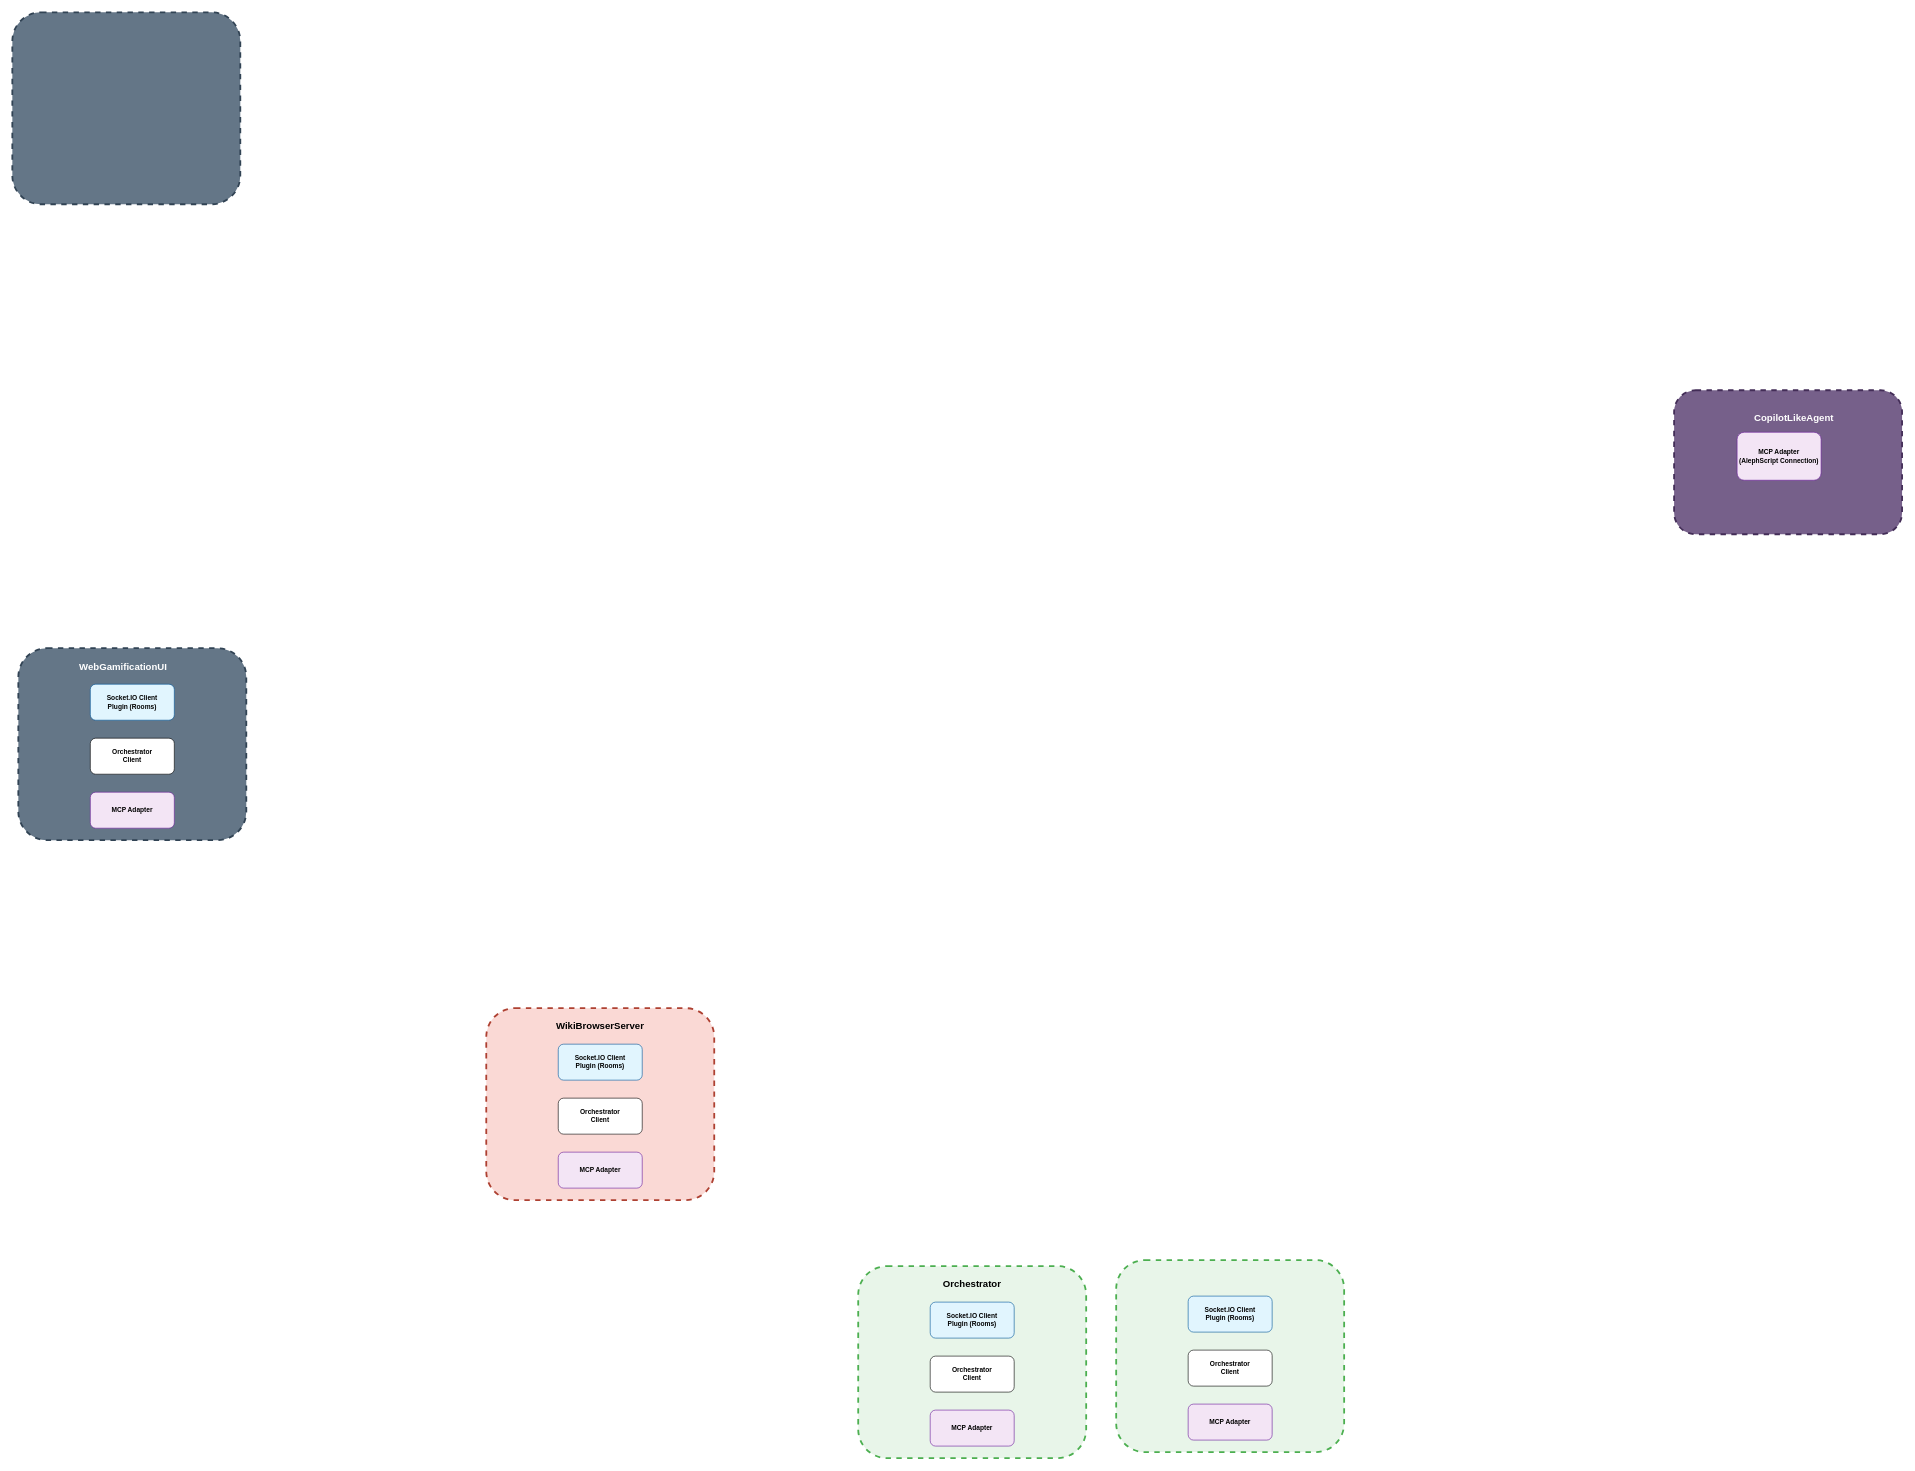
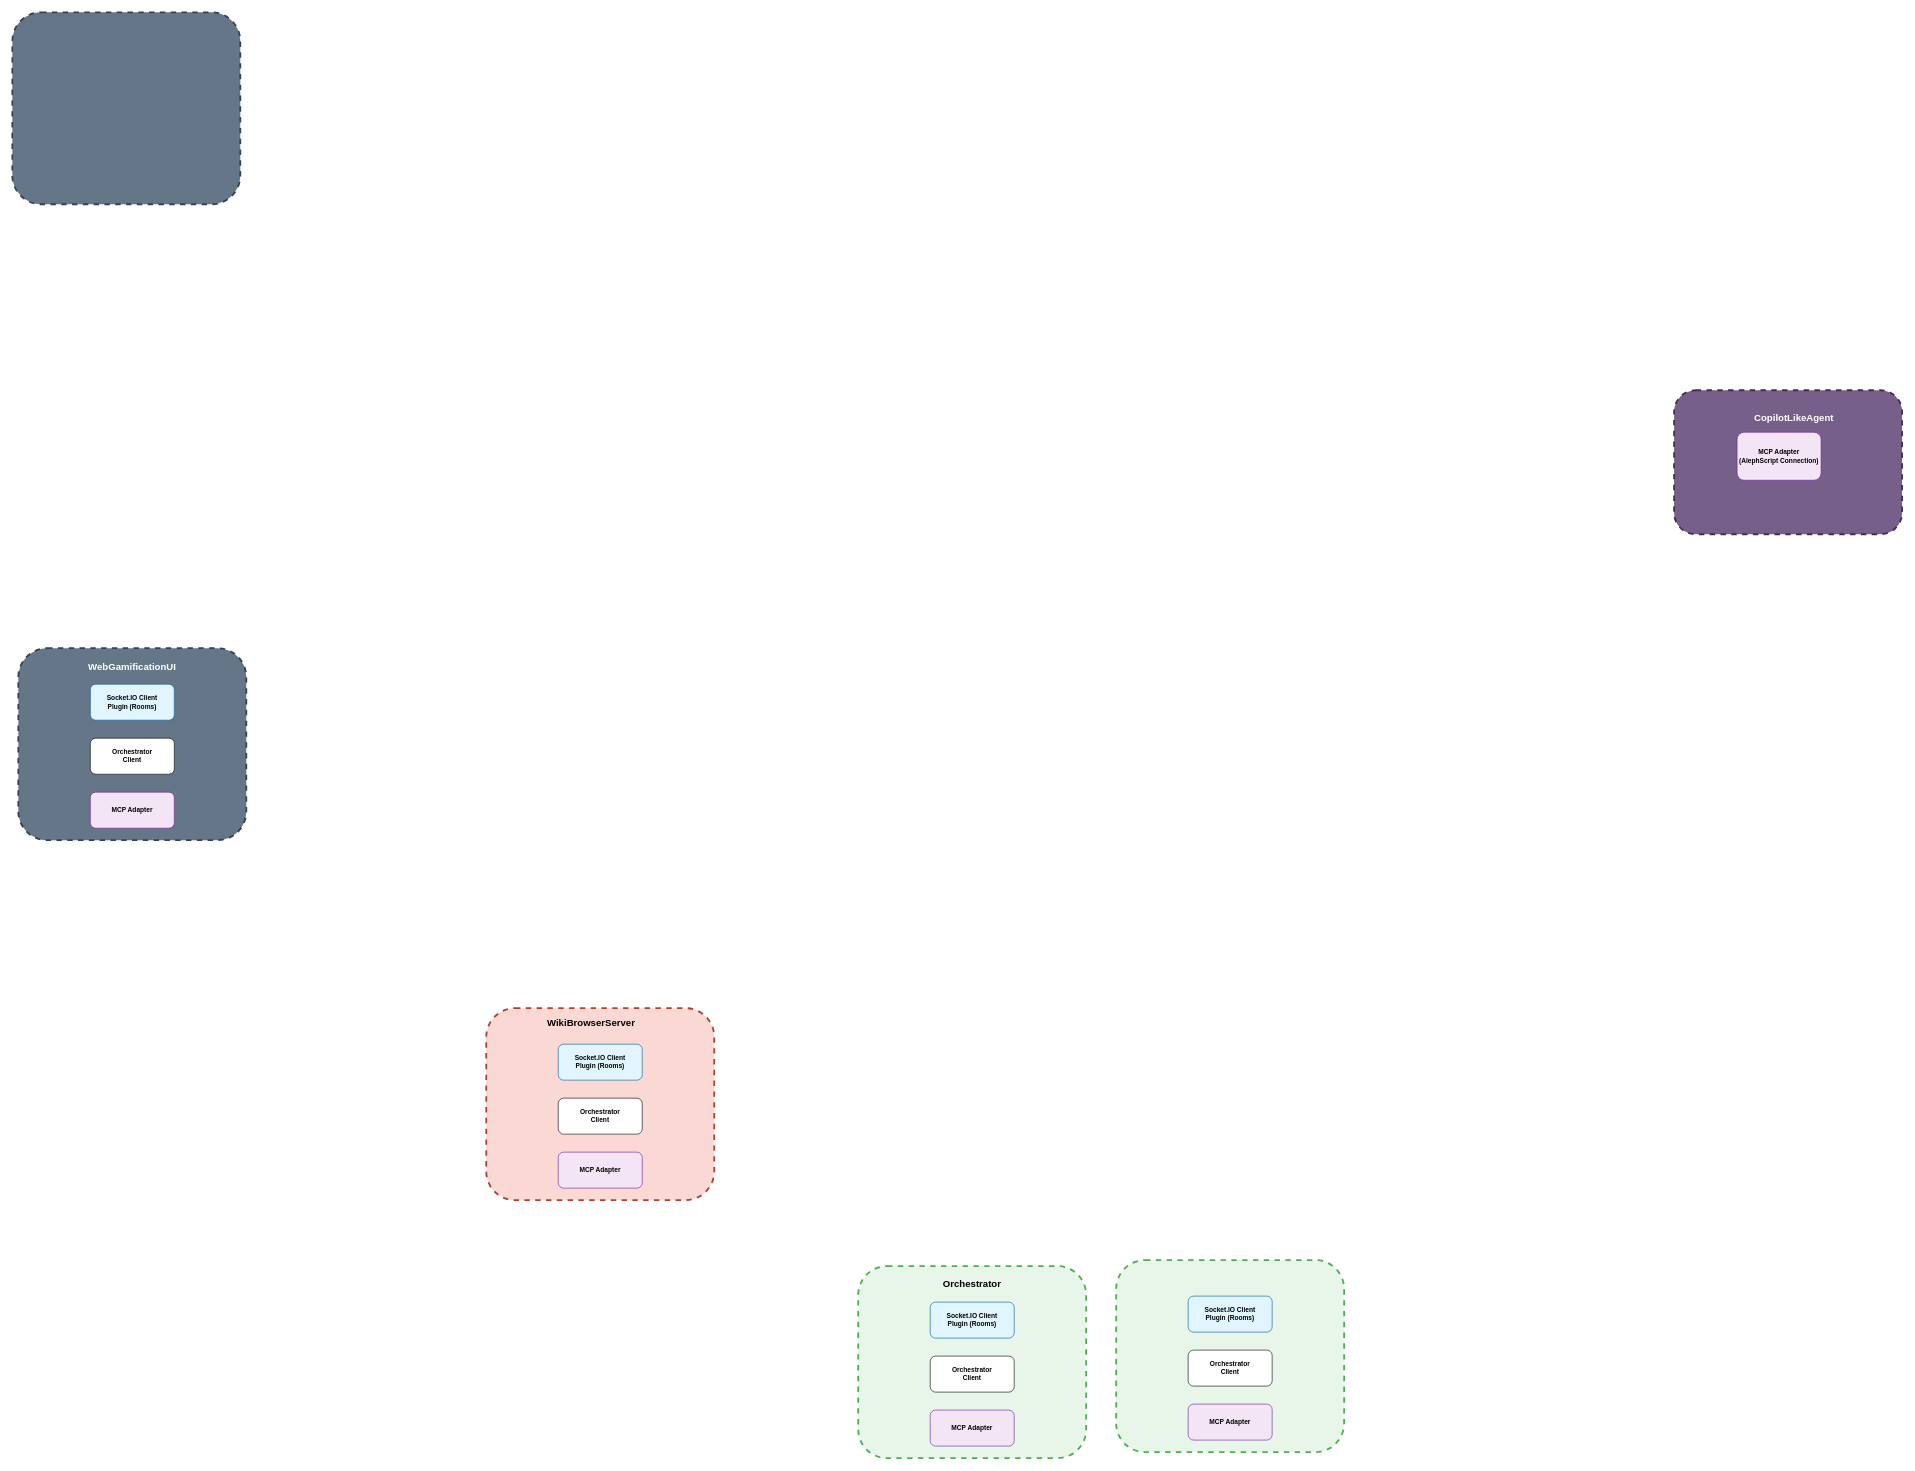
node "WebGamificationUI": moved (123, 666) -> (132, 666)
node "WikiBrowserServer": moved (600, 1026) -> (591, 1023)
